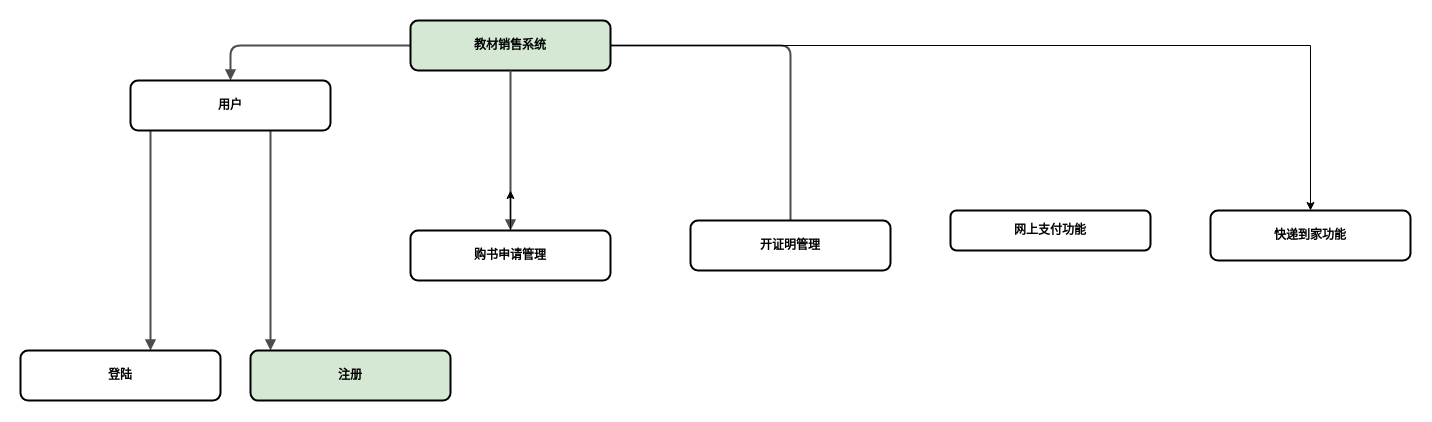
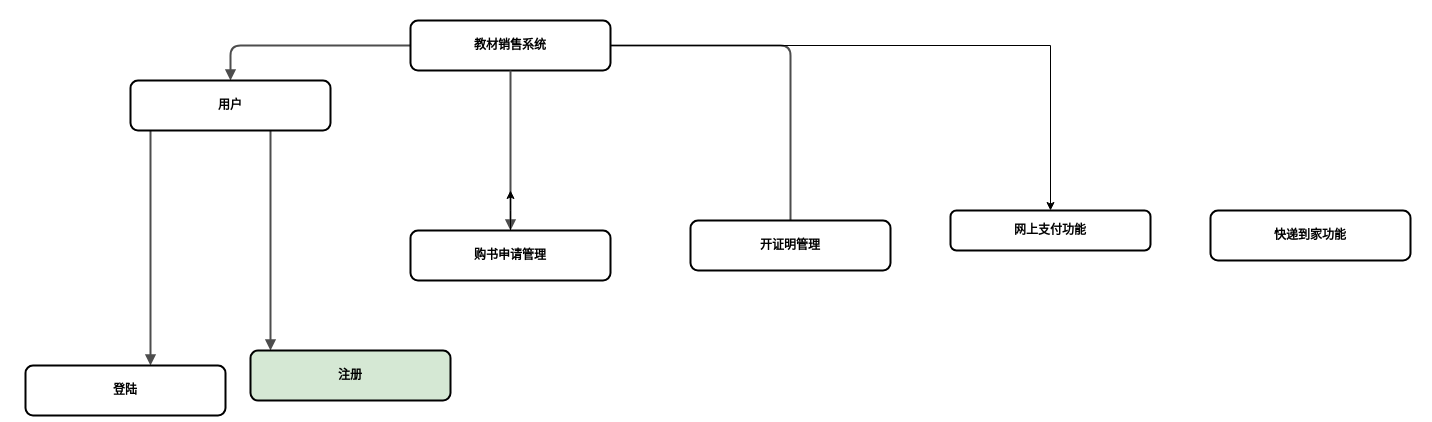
node "教材销售系统": fillcolor #d5e8d4 -> #ffffff
edge "教材销售系统" -> "快递到家功能": now "教材销售系统" -> "网上支付功能"
node "登陆": moved (121, 376) -> (126, 391)
